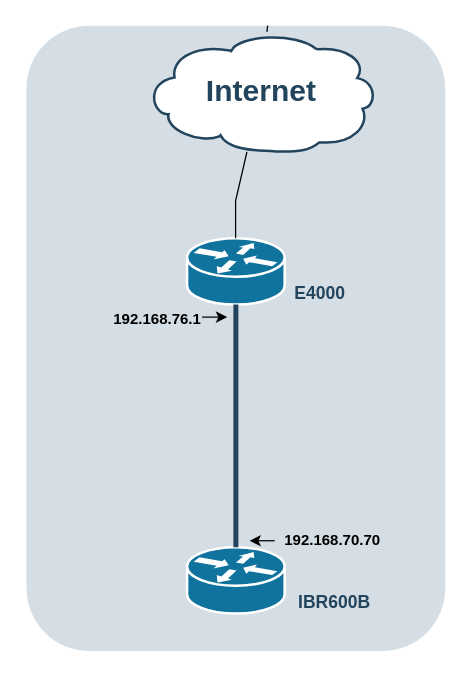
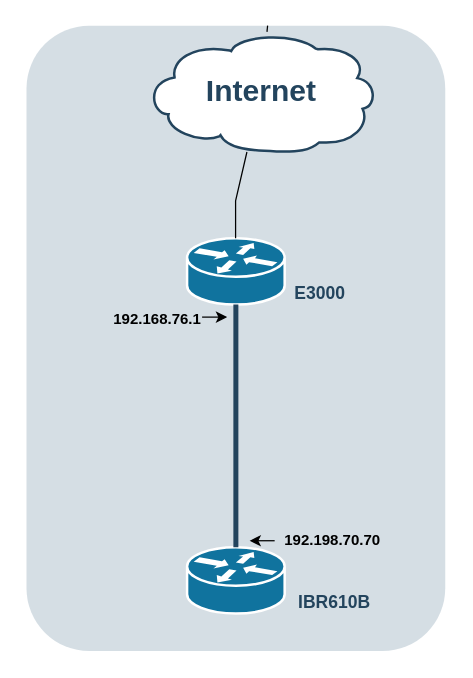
node "E4000": label "E4000" -> "E3000"
node "192.168.70.70": label "192.168.70.70" -> "192.198.70.70"
node "IBR600B": label "IBR600B" -> "IBR610B"
